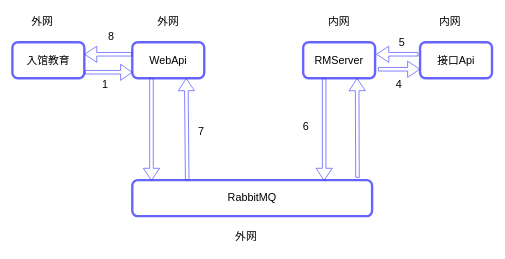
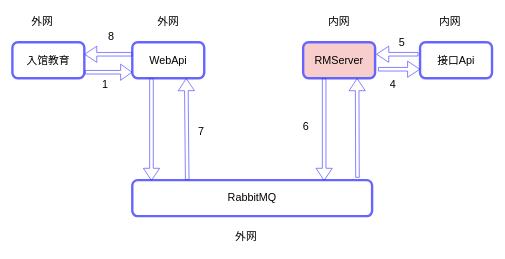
node "RMServer": fillcolor #ffffff -> #f8cecc
node "4": moved (399, 84) -> (393, 84)
